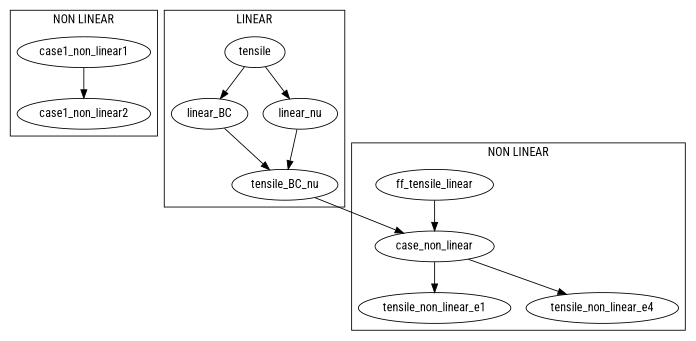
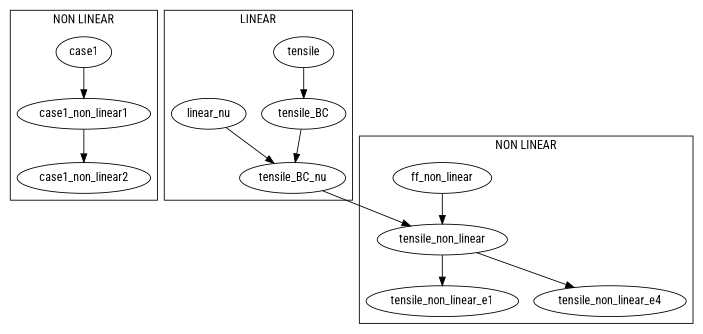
node "case1": added
edge "tensile" -> "linear_nu": removed
node "linear_BC": label "linear_BC" -> "tensile_BC"
node "ff_tensile_linear": label "ff_tensile_linear" -> "ff_non_linear"
node "case_non_linear": label "case_non_linear" -> "tensile_non_linear"
